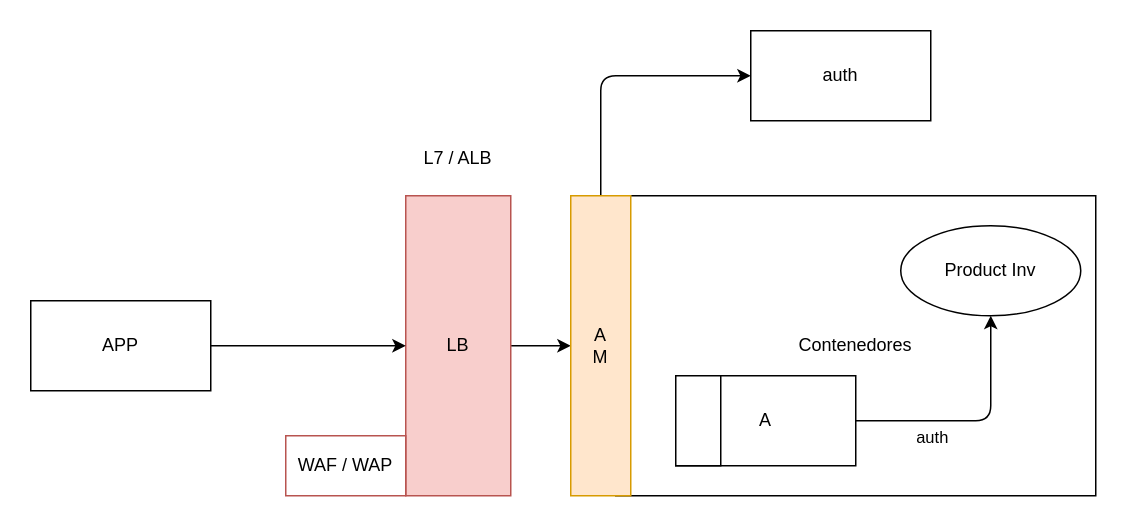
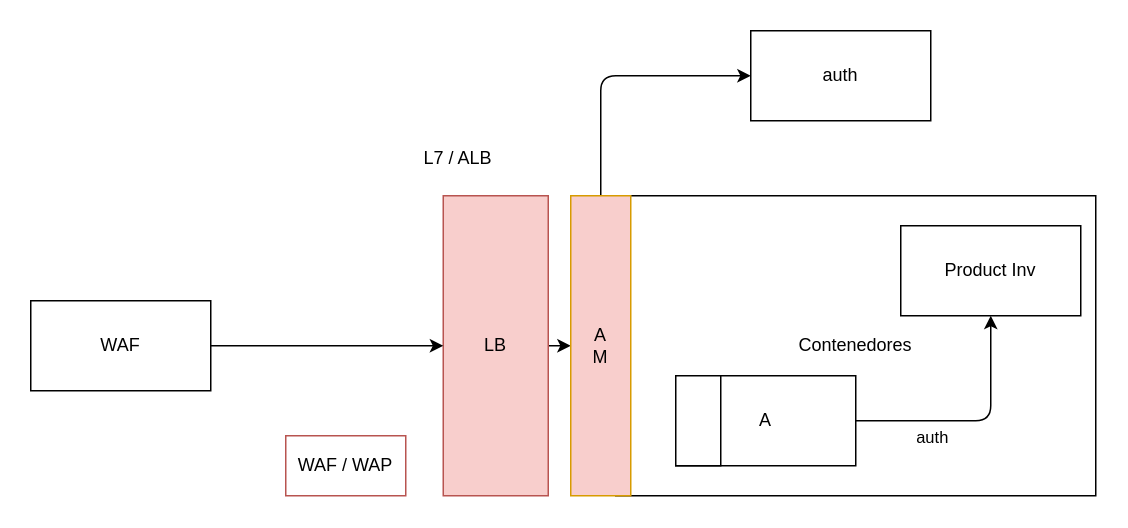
node "Product Inv": shape ellipse -> rectangle
node "APP": label "APP" -> "WAF"
node "LB": moved (458, 346) -> (496, 346)
node "A M": fillcolor #ffe6cc -> #f8cecc
